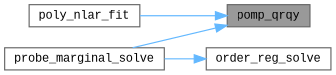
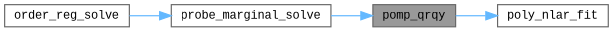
edge "poly_nlar_fit" -> "pomp_qrqy": reversed
edge "probe_marginal_solve" -> "order_reg_solve": reversed
